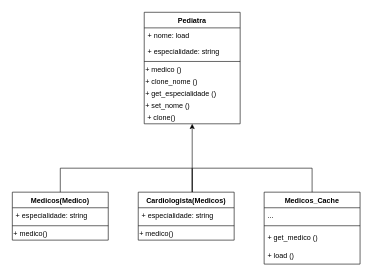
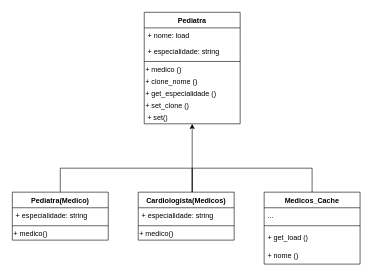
node "+ set_nome ()": label "+ set_nome ()" -> "+ set_clone ()"
node "+ clone()": label "+ clone()" -> "+ set()"
node "Medicos(Medico)": label "Medicos(Medico)" -> "Pediatra(Medico)"
node "+ get_medico ()": label "+ get_medico ()" -> "+ get_load ()"
node "+ load ()": label "+ load ()" -> "+ nome ()"
